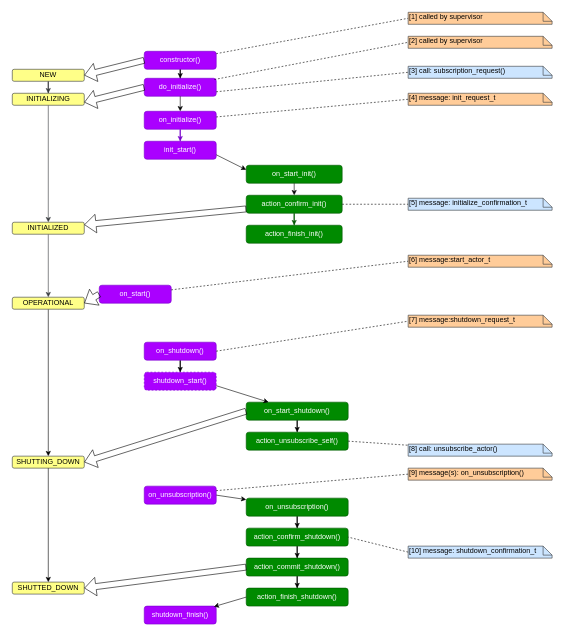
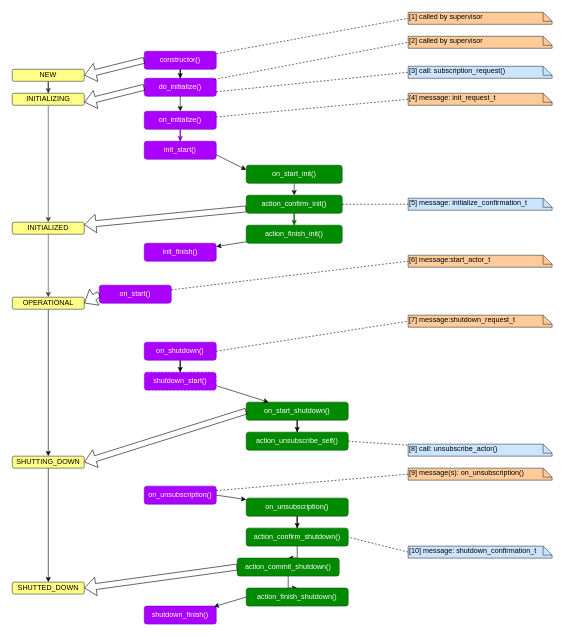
edge "action_finish_init()" -> "init_finish()": added
node "init_finish()": added
node "action_commit_shutdown()": moved (297, 567) -> (288, 567)
